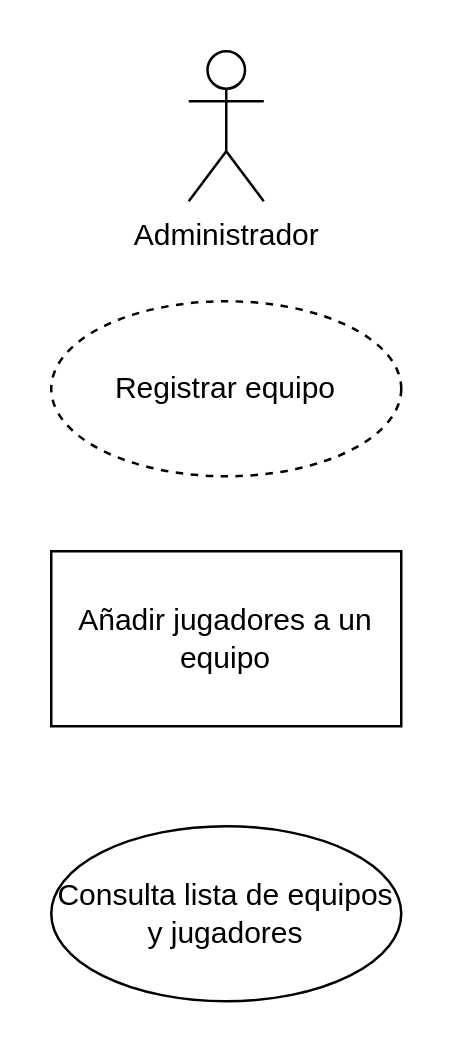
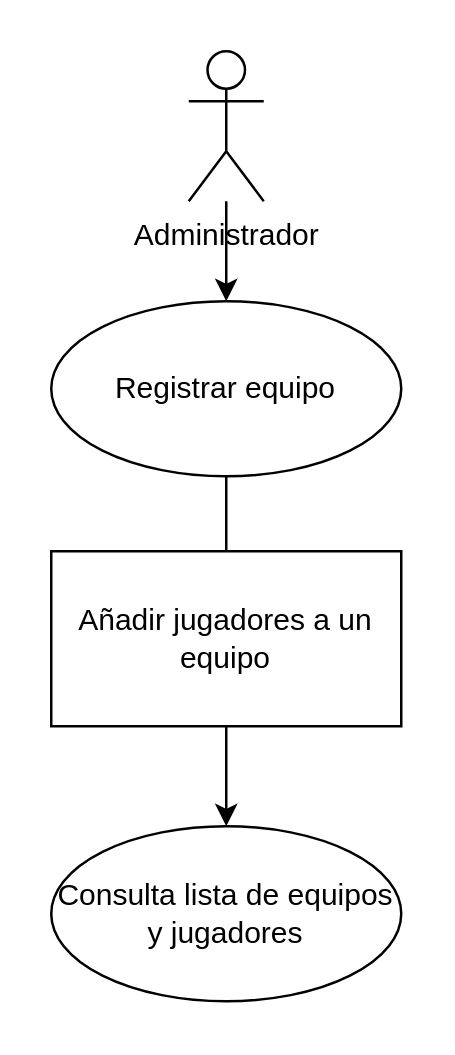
edge "Administrador" -> "Registrar equipo": added
node "Registrar equipo": style dashed -> solid
edge "Registrar equipo" -> "Consulta lista de equipos y jugadores": added
